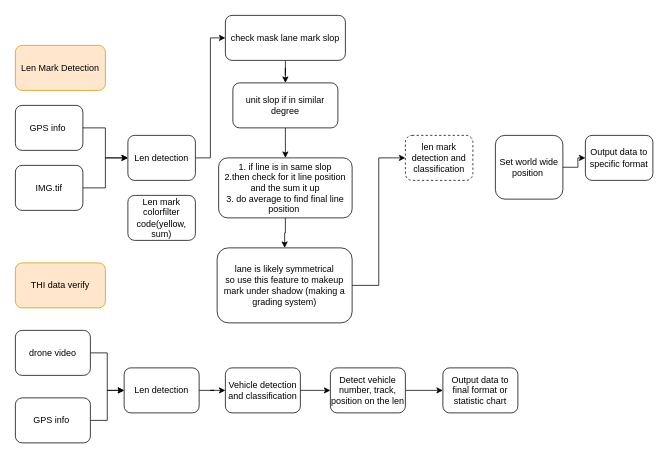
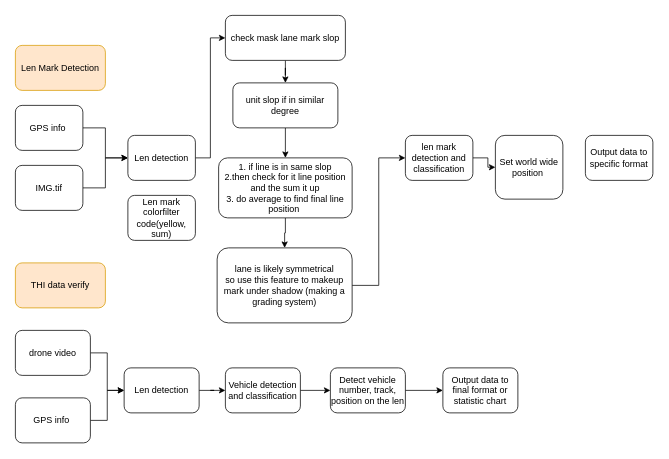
node "len mark detection and classification": style dashed -> solid
edge "len mark detection and classification" -> "Set world wide position": added
edge "Set world wide position" -> "Output data to specific format": removed
